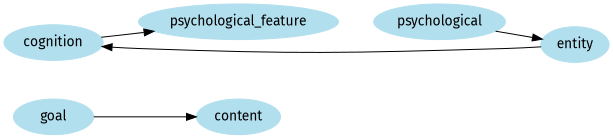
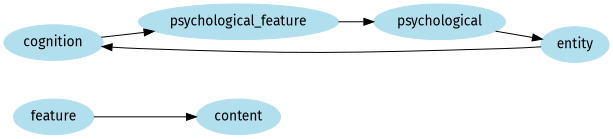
edge "psychological_feature" -> "psychological": added
node "goal": label "goal" -> "feature"
